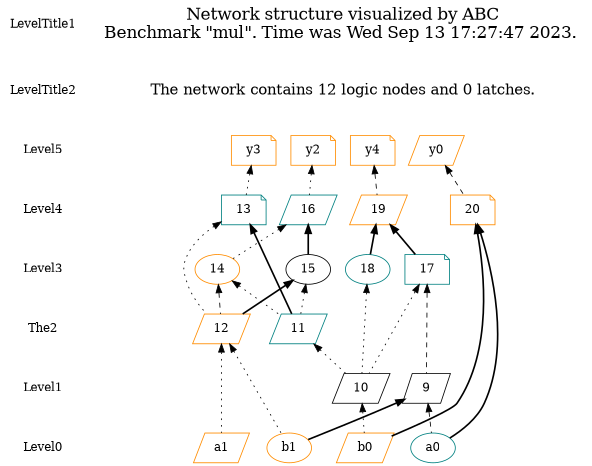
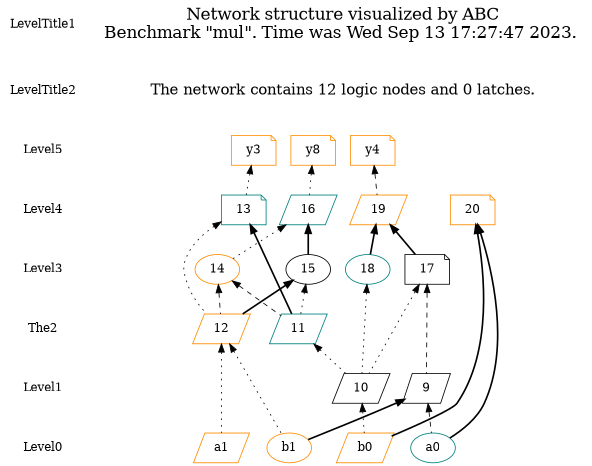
node "y2": label "y2" -> "y8"
node "y0": removed
node "17": color teal -> black
edge "11" -> "14": style dotted -> dashed
